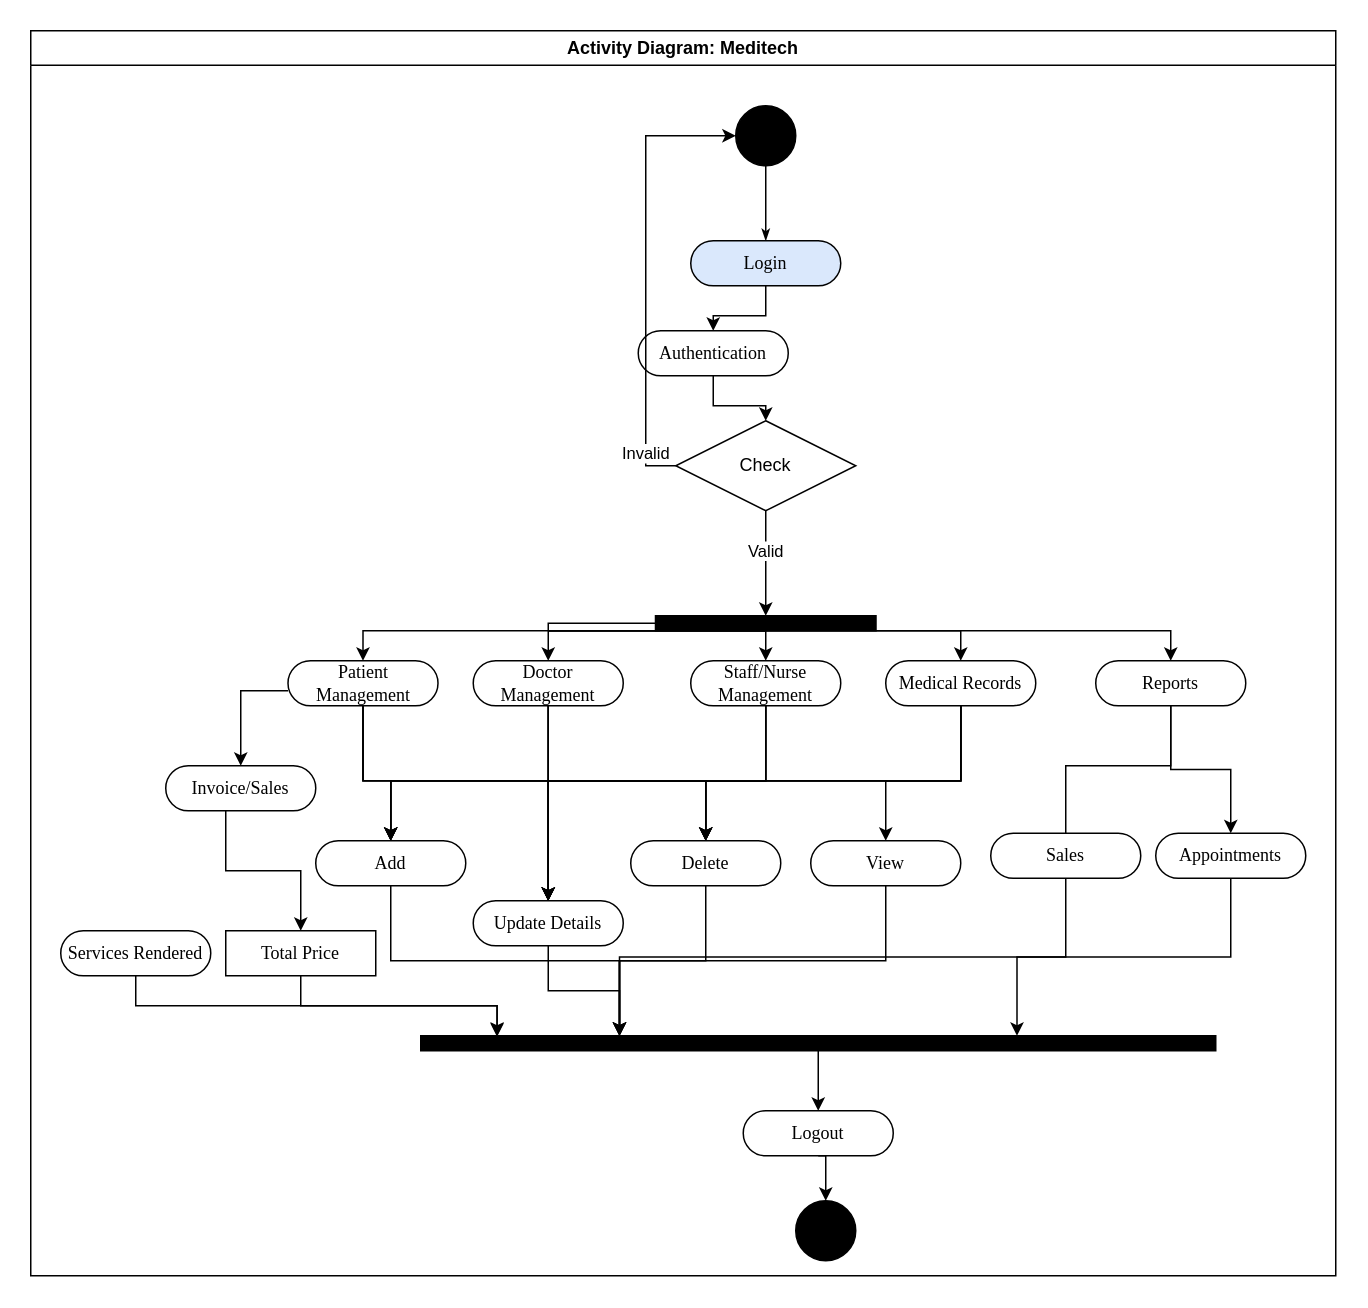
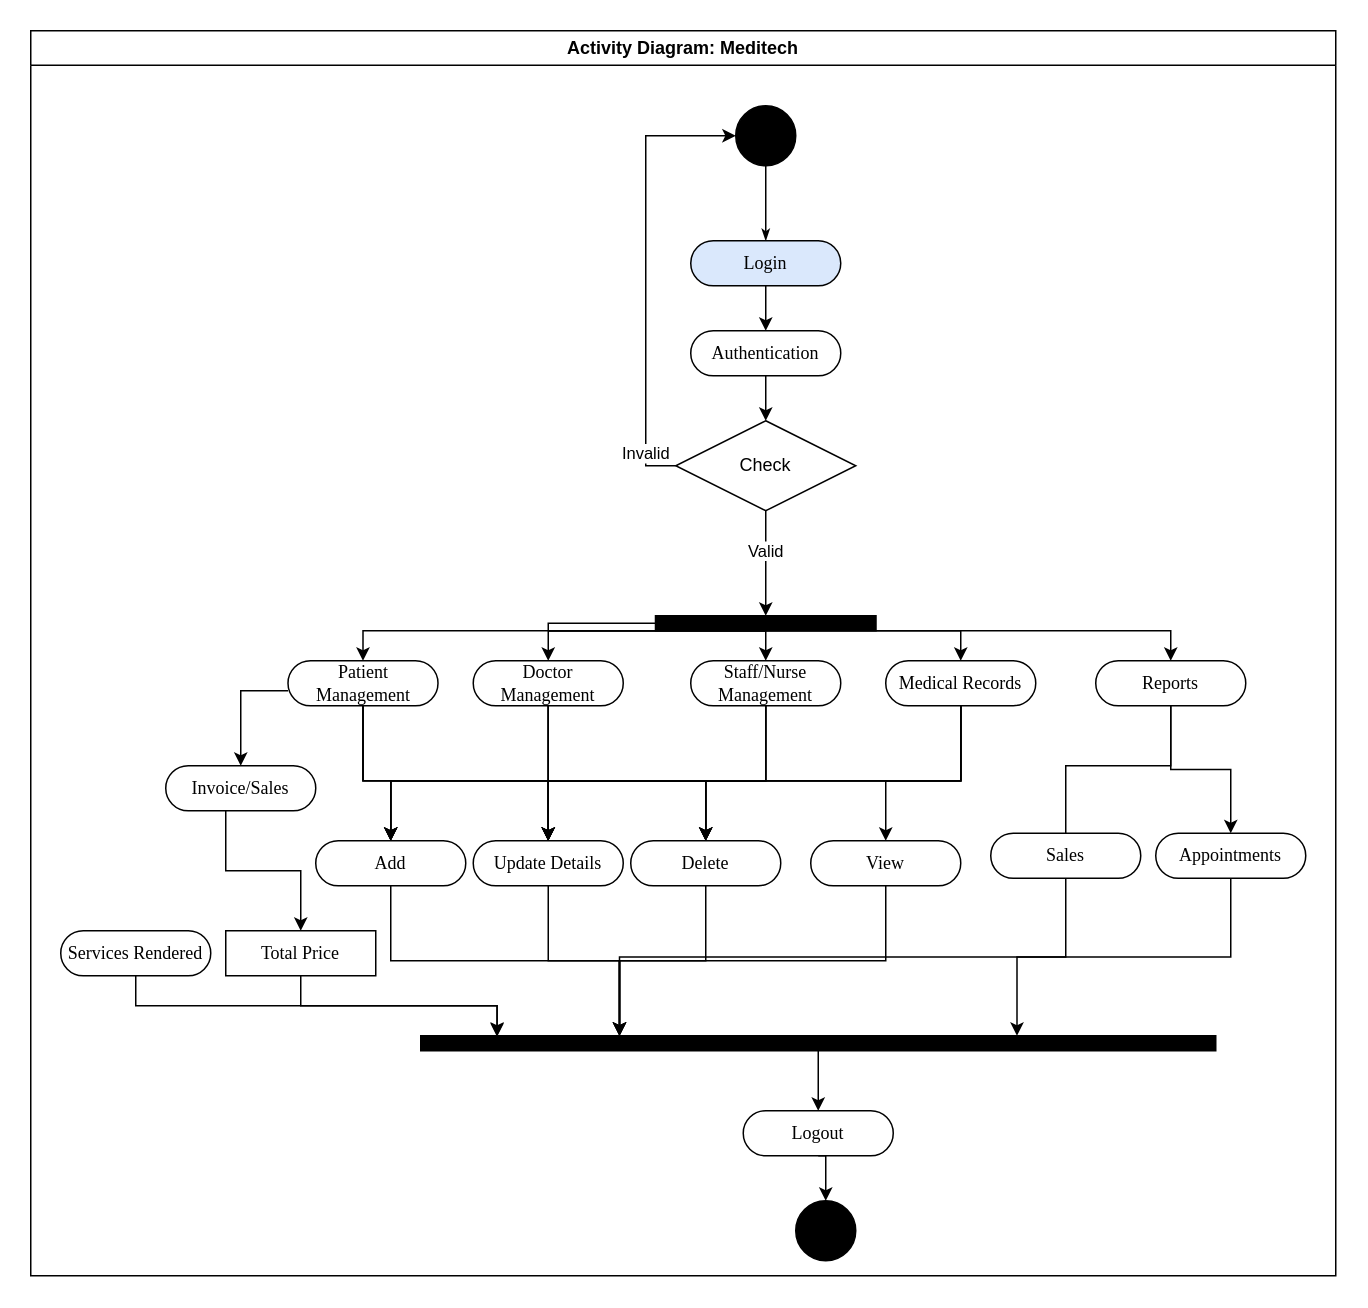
node "Authentication": moved (713, 353) -> (766, 353)
node "Update Details": moved (548, 923) -> (548, 863)
